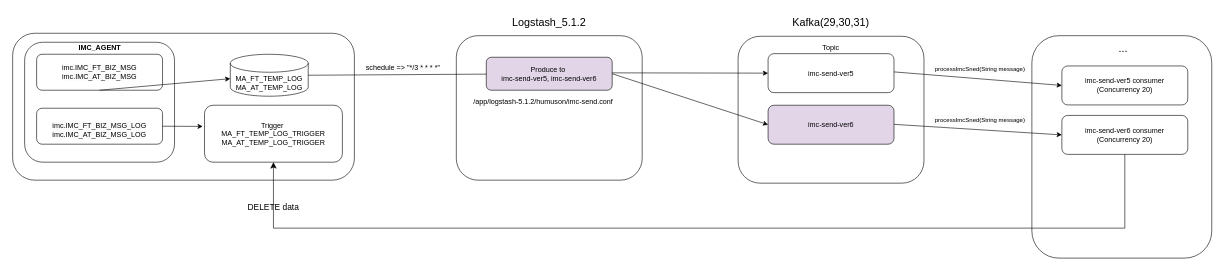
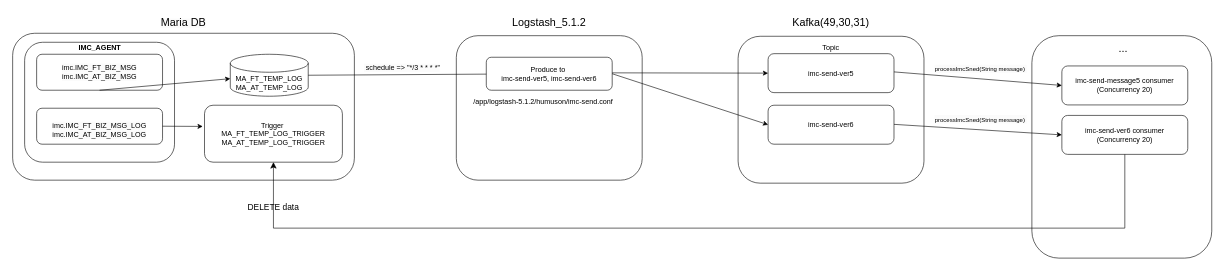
node "Maria DB": added
node "Kafka(29,30,31)": label "Kafka(29,30,31)" -> "Kafka(49,30,31)"
node "Produce to imc-send-ver5, imc-send-ver6": fillcolor #e1d5e7 -> #ffffff
node "imc-send-ver5 consumer (Concurrency 20)": label "imc-send-ver5 consumer (Concurrency 20)" -> "imc-send-message5 consumer (Concurrency 20)"
node "imc-send-ver6": fillcolor #e1d5e7 -> #ffffff
